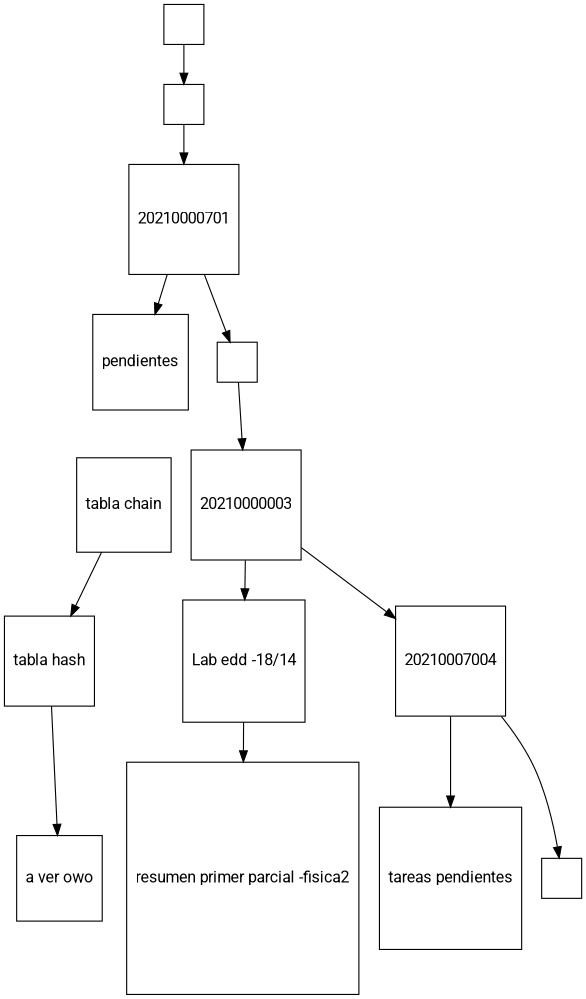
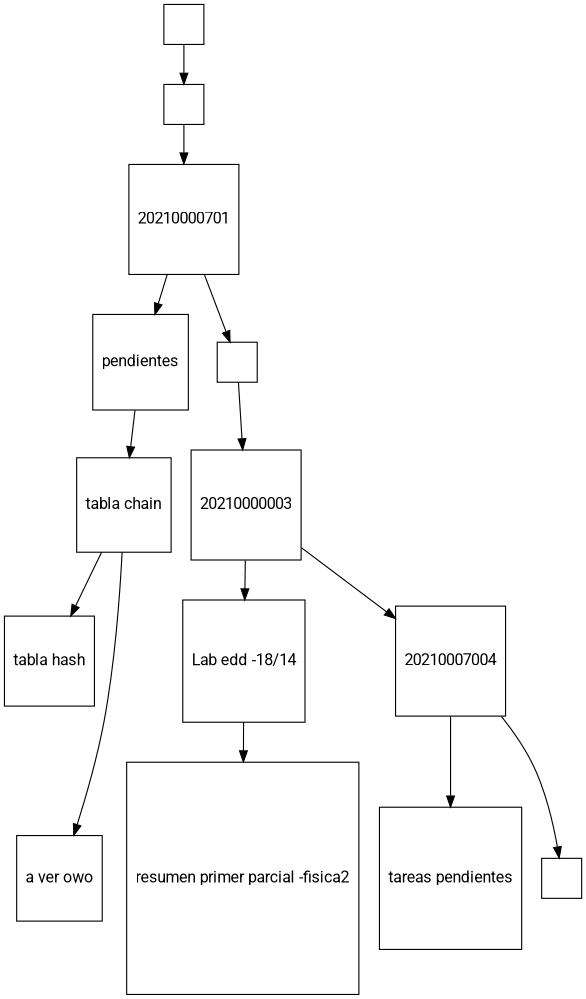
edge "pendientes" -> "tabla chain": added
edge "tabla hash" -> "a ver owo": now "tabla chain" -> "a ver owo"
